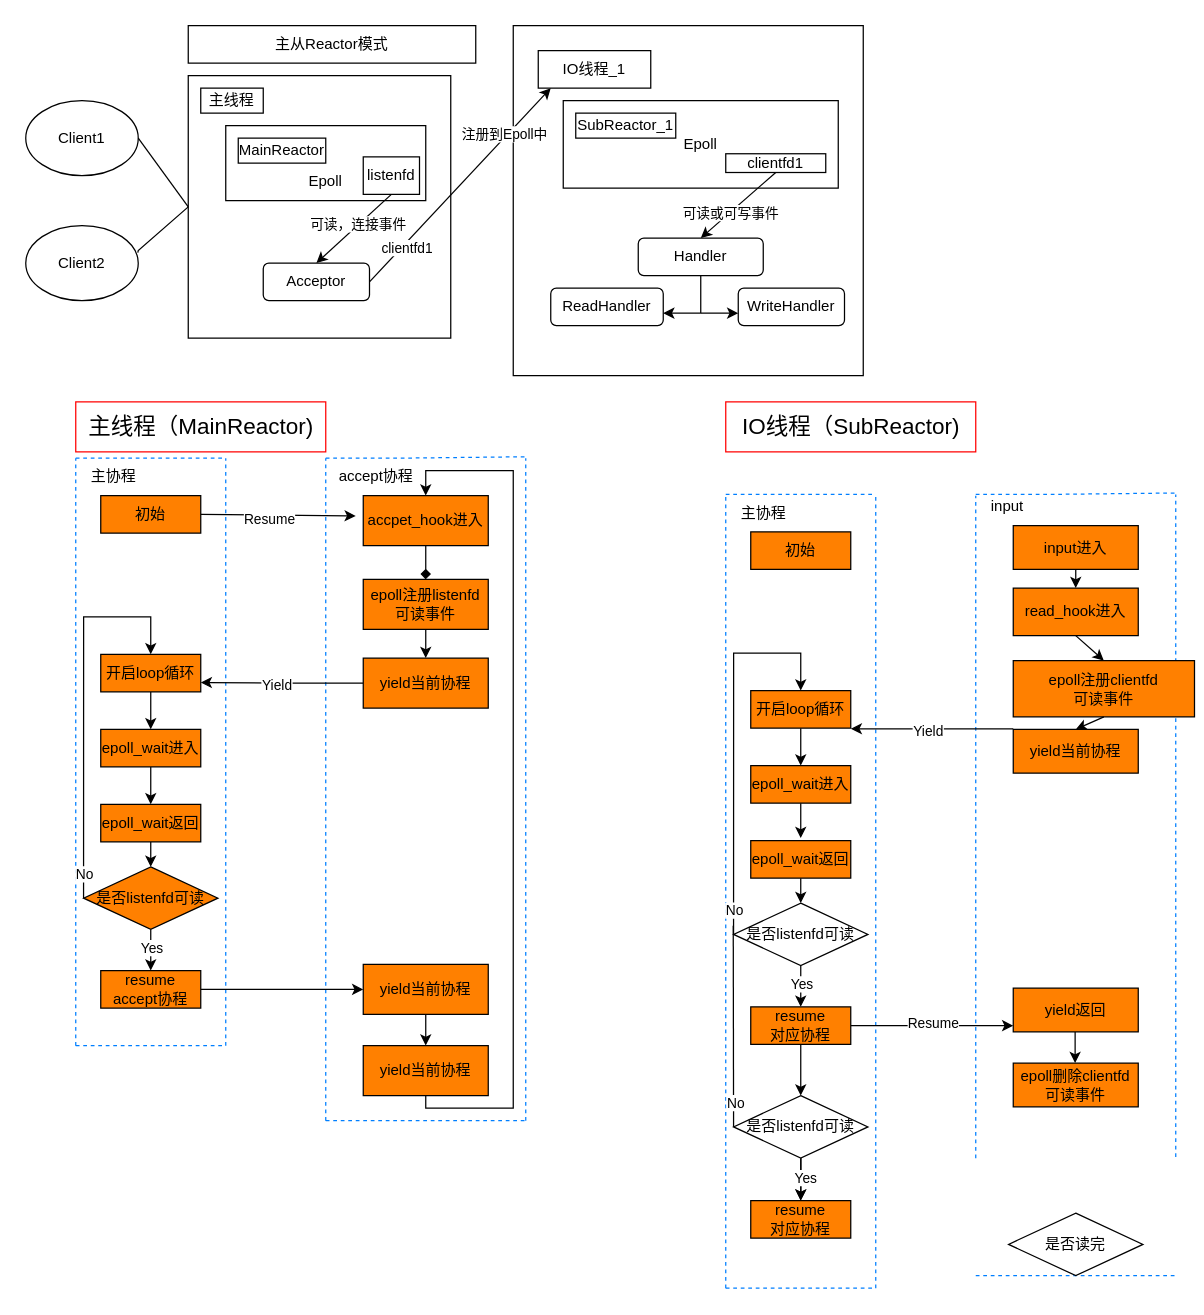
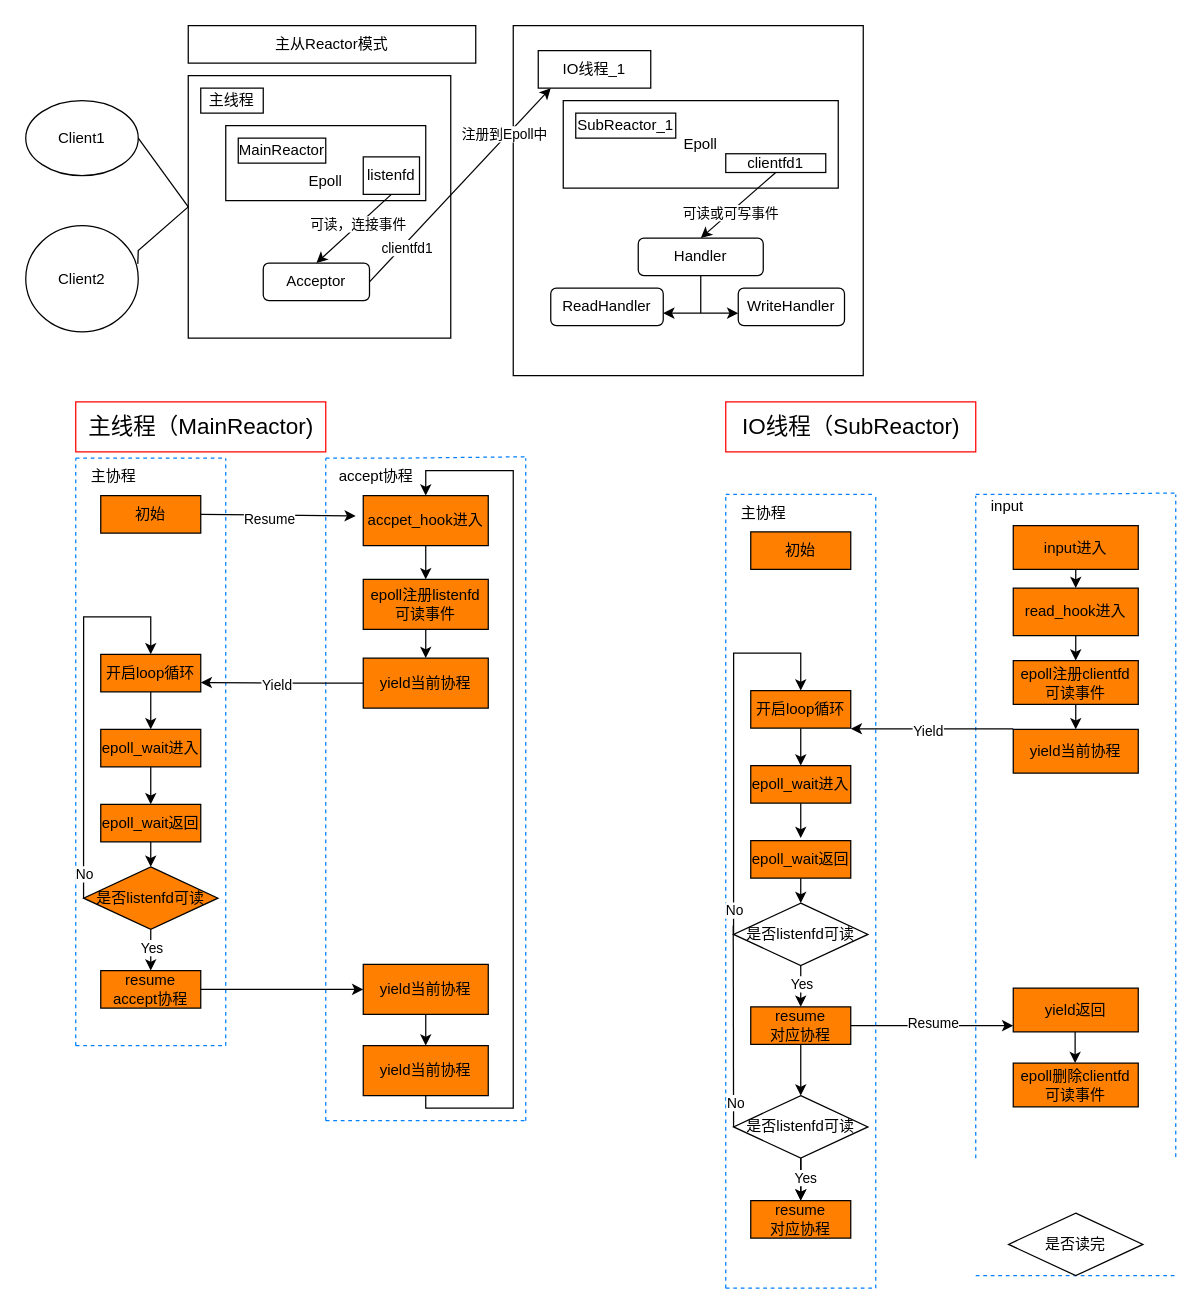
node "Client2": size 113x75 -> 113x106
edge "accpet_hook进入" -> "epoll注册listenfd 可读事件": arrowhead diamond -> classic
node "epoll注册clientfd 可读事件": size 181x56 -> 125x44
